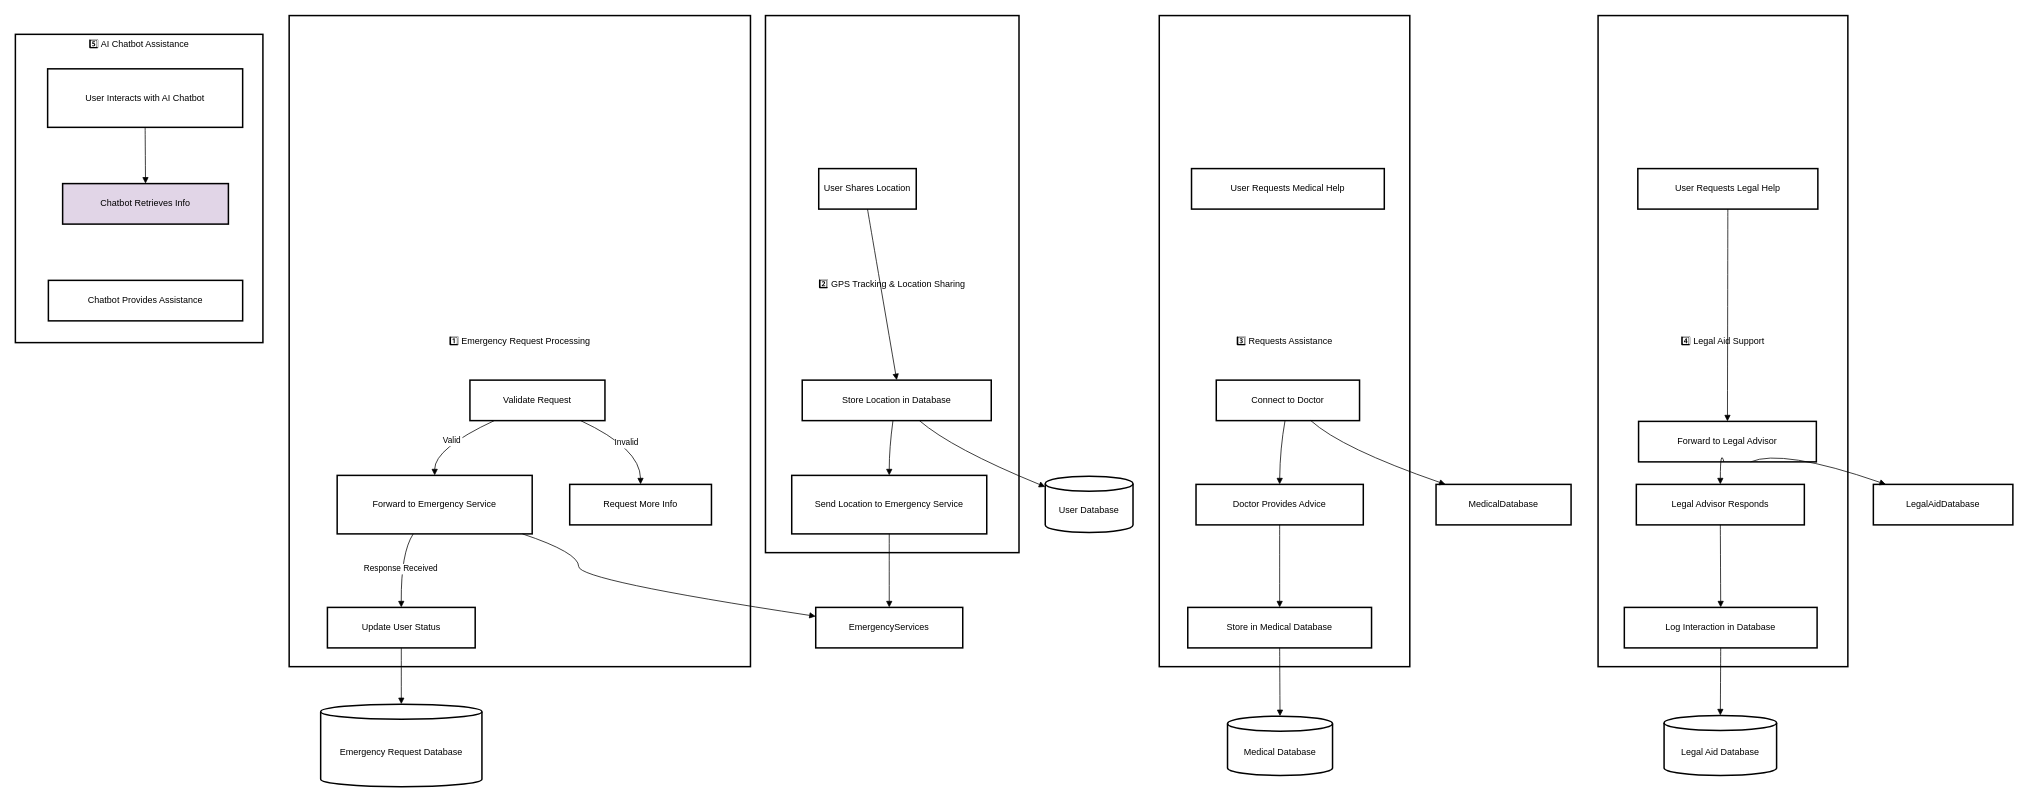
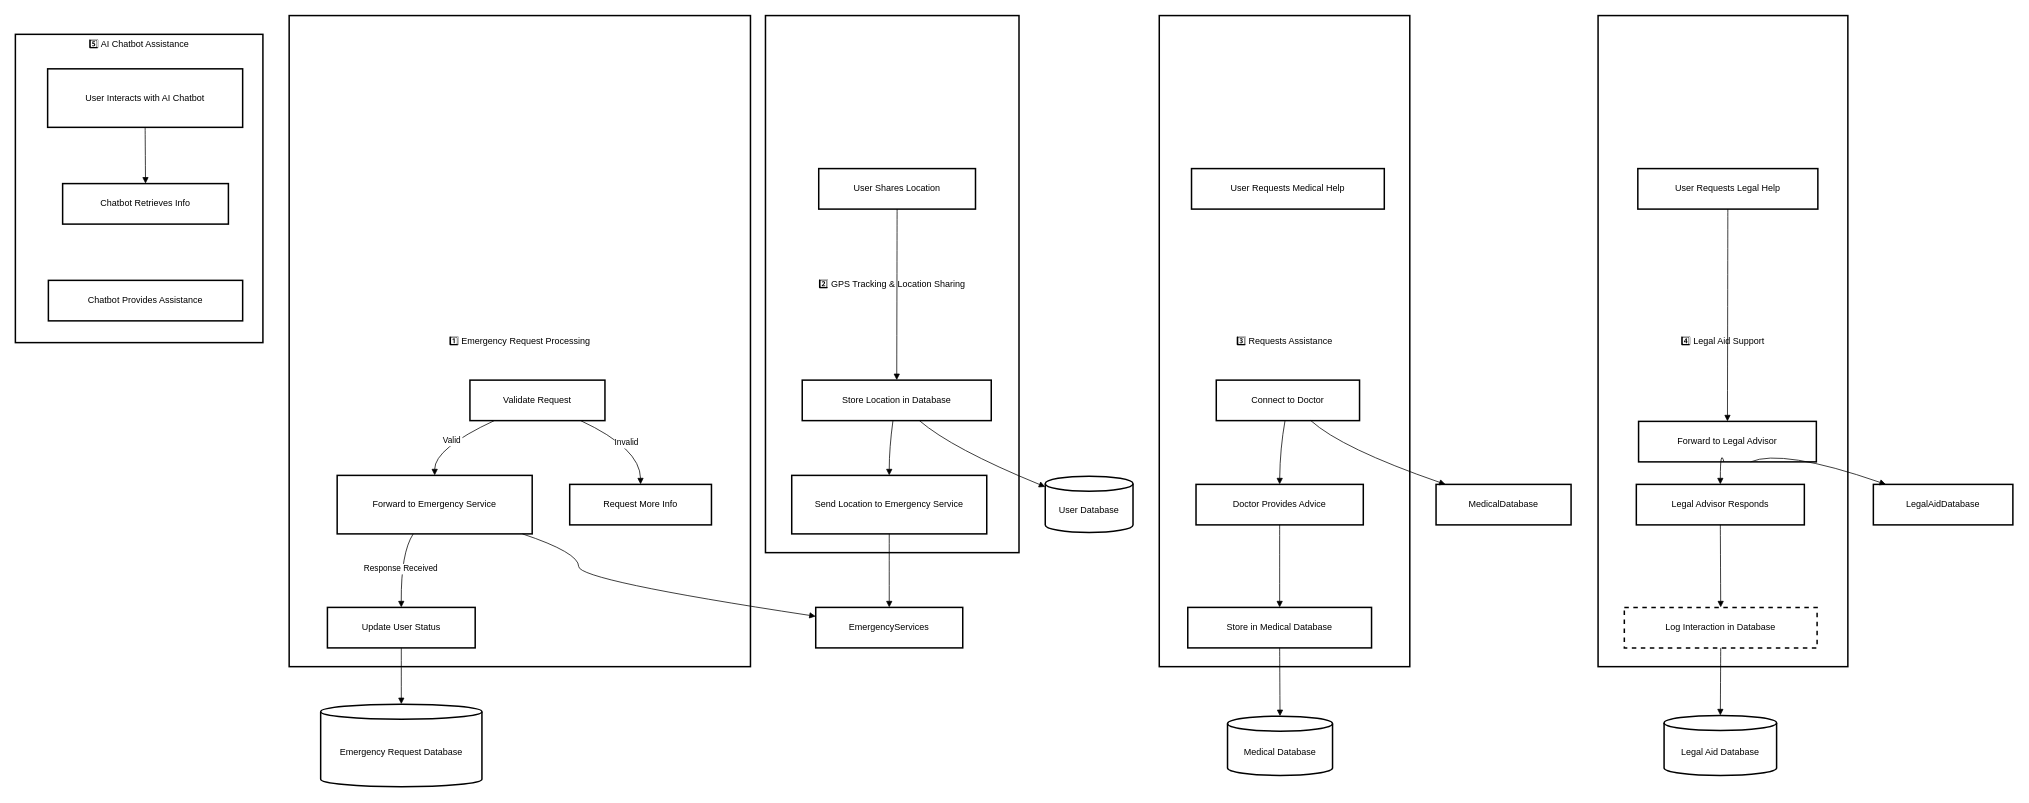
node "User Shares Location": size 98x41 -> 157x41
node "Chatbot Retrieves Info": fillcolor #e1d5e7 -> #ffffff
node "Log Interaction in Database": style solid -> dashed
